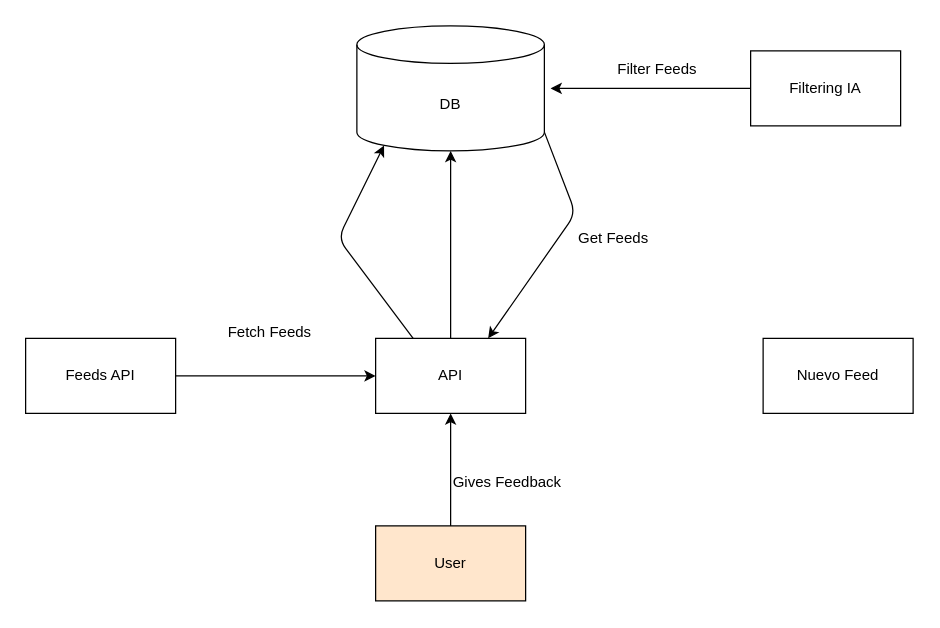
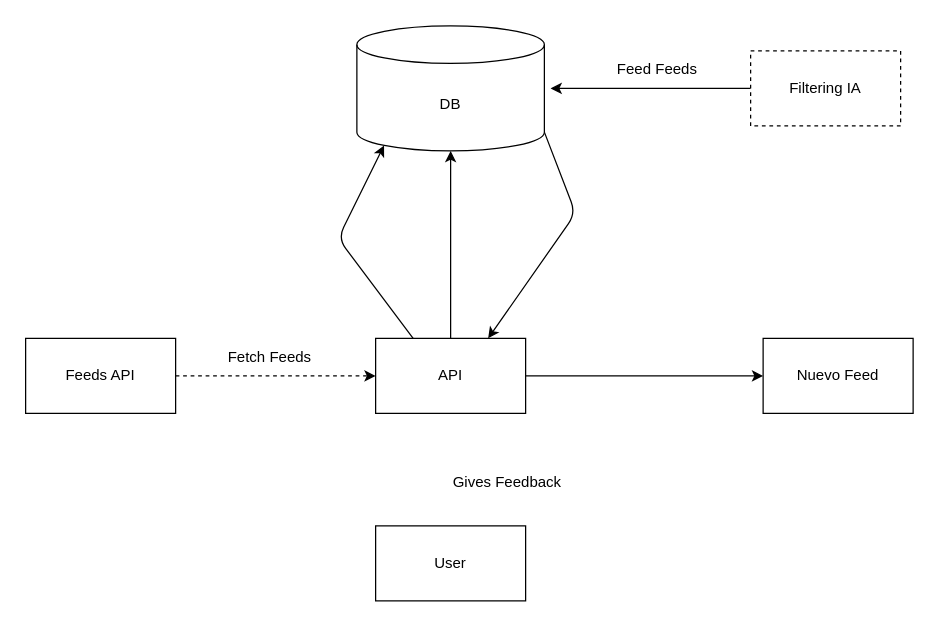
node "Filter Feeds": label "Filter Feeds" -> "Feed Feeds"
node "Filtering IA": style solid -> dashed
node "Get Feeds": removed
node "Fetch Feeds": moved (269, 332) -> (269, 357)
edge "Feeds API" -> "API": style solid -> dashed
edge "API" -> "Nuevo Feed": added
edge "User" -> "API": removed
node "User": fillcolor #ffe6cc -> #ffffff
